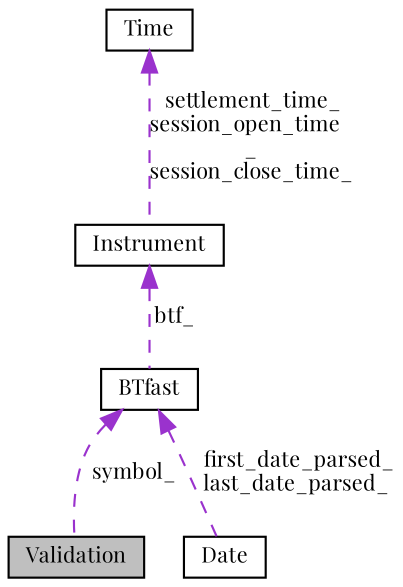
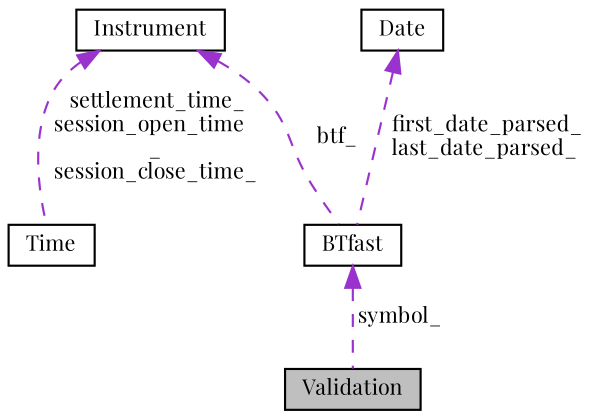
edge "Instrument" -> "Time": reversed
edge "Date" -> "BTfast": reversed
